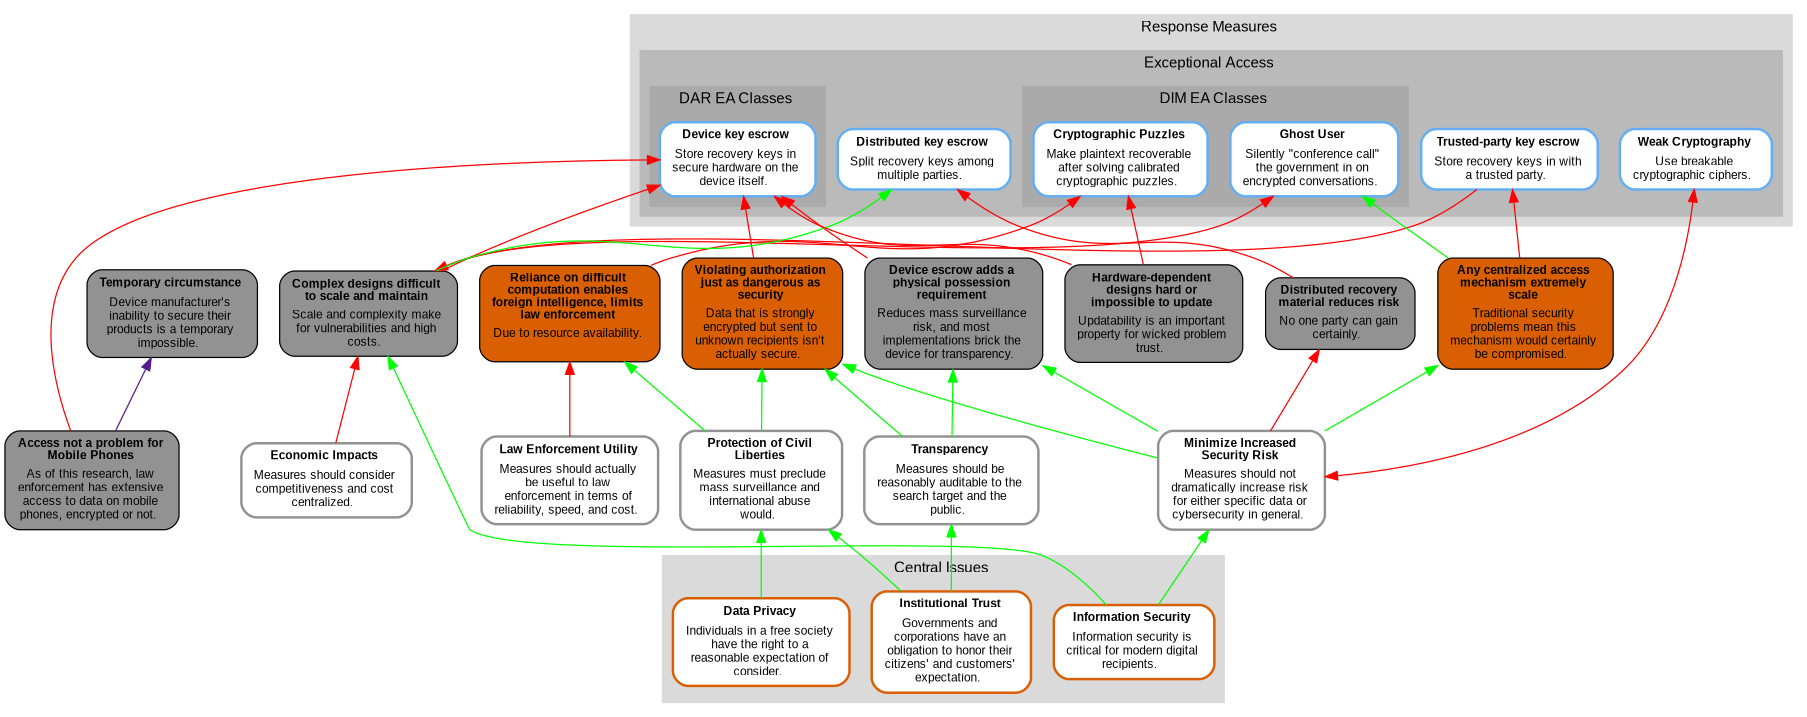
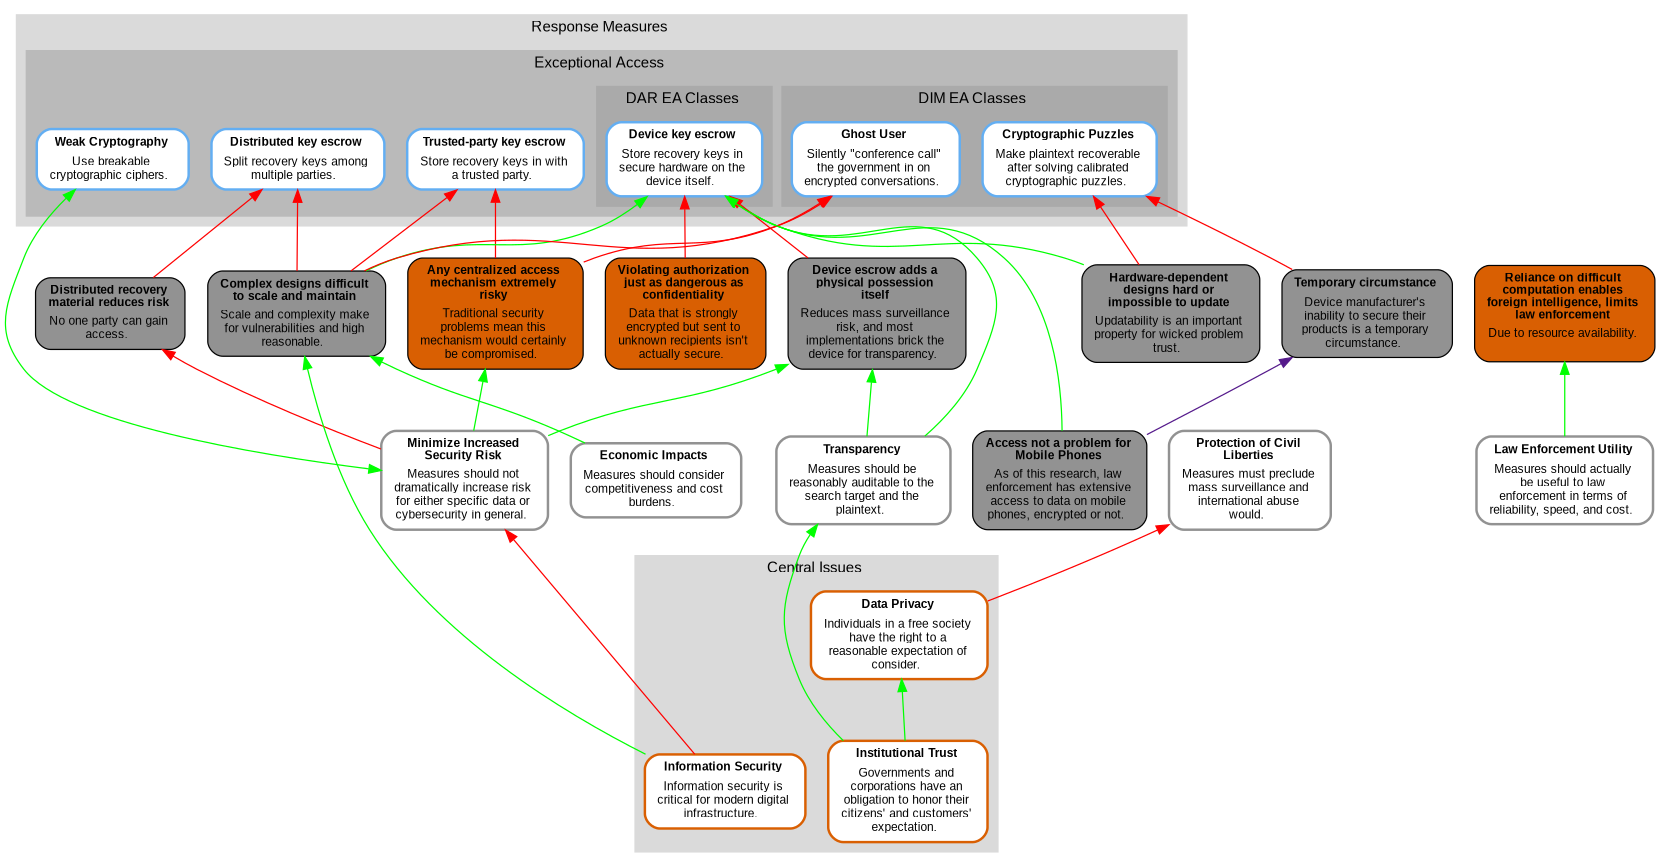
edge "Access not a problem for" -> "Device key escrow": color #ff0000 -> #00ff00
edge "Complex designs difficult" -> "Device key escrow": color #ff0000 -> #00ff00
edge "Any centralized access" -> "Ghost User": color #00ff00 -> #ff0000
edge "Hardware-dependent" -> "Device key escrow": color #ff0000 -> #00ff00
edge "Complex designs difficult" -> "Distributed key escrow": color #00ff00 -> #ff0000
edge "Reliance on difficult" -> "Cryptographic Puzzles": now "Temporary circumstance" -> "Cryptographic Puzzles"
edge "Trusted-party key escrow" -> "Complex designs difficult": reversed
node "Violating authorization": text "security" -> "confidentiality"
node "Device escrow adds a": text "requirement" -> "itself"
node "Any centralized access": text "scale" -> "risky"
node "Distributed recovery": text "certainly." -> "access."
node "Complex designs difficult": text "costs." -> "reasonable."
node "Temporary circumstance": text "impossible." -> "circumstance."
edge "Protection of Civil" -> "Reliance on difficult": removed
edge "Law Enforcement Utility" -> "Reliance on difficult": color #ff0000 -> #00ff00
edge "Economic Impacts" -> "Complex designs difficult": color #ff0000 -> #00ff00
edge "Protection of Civil" -> "Violating authorization": removed
edge "Transparency" -> "Violating authorization": now "Transparency" -> "Device key escrow"
edge "Weak Cryptography" -- "Minimize Increased": color #ff0000 -> #00ff00
edge "Minimize Increased" -> "Violating authorization": removed
node "Economic Impacts": text "centralized." -> "burdens."
node "Transparency": text "public." -> "plaintext."
edge "Institutional Trust" -> "Protection of Civil": now "Institutional Trust" -> "Data Privacy"
edge "Data Privacy" -> "Protection of Civil": color #00ff00 -> #ff0000
edge "Information Security" -> "Minimize Increased": color #00ff00 -> #ff0000
node "Information Security": text "recipients." -> "infrastructure."
